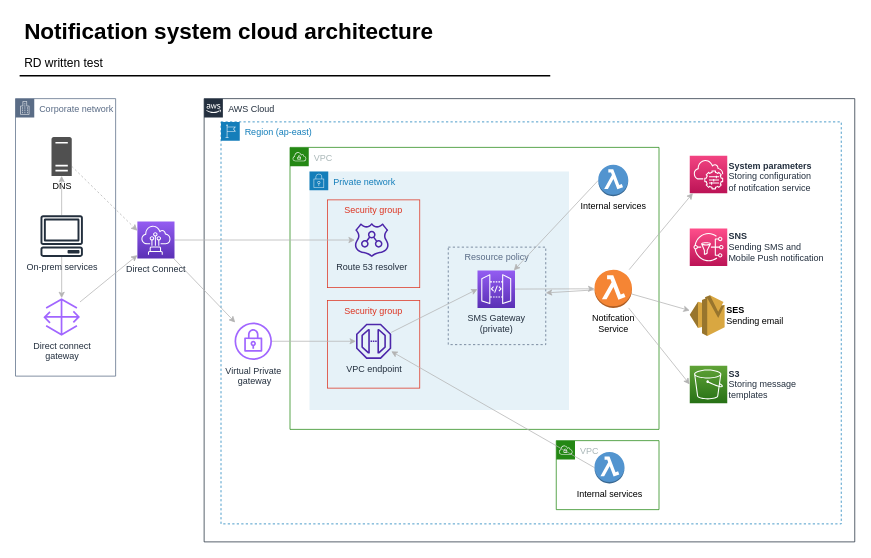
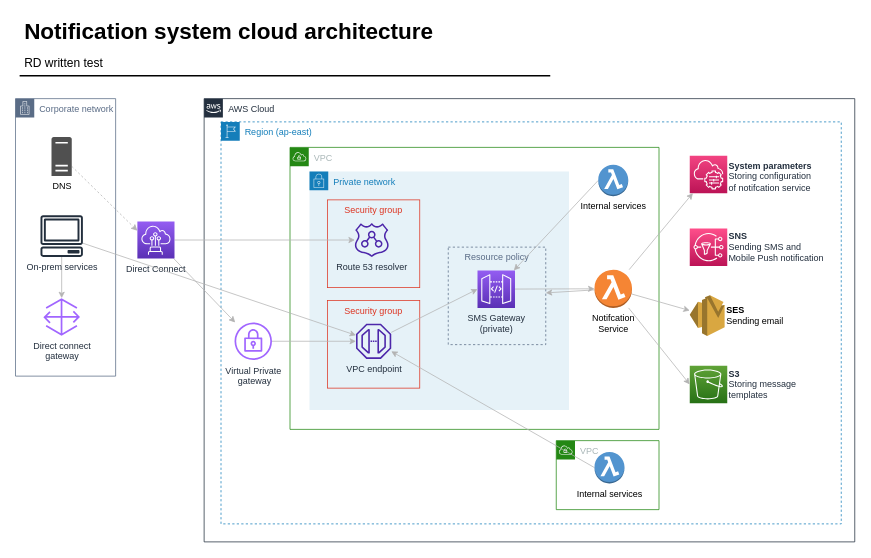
edge "On-prem services" -> "DNS": now "On-prem services" -> "VPC endpoint"
edge "Direct connect gateway" -> "Direct Connect": removed
